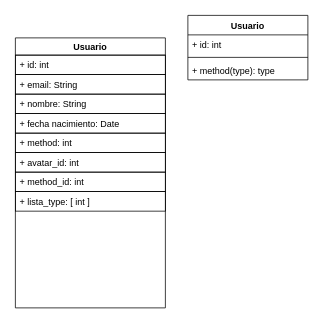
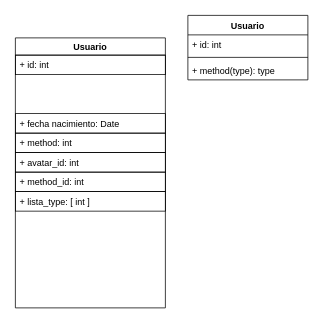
node "+ email: String": removed
node "+ nombre: String": removed
